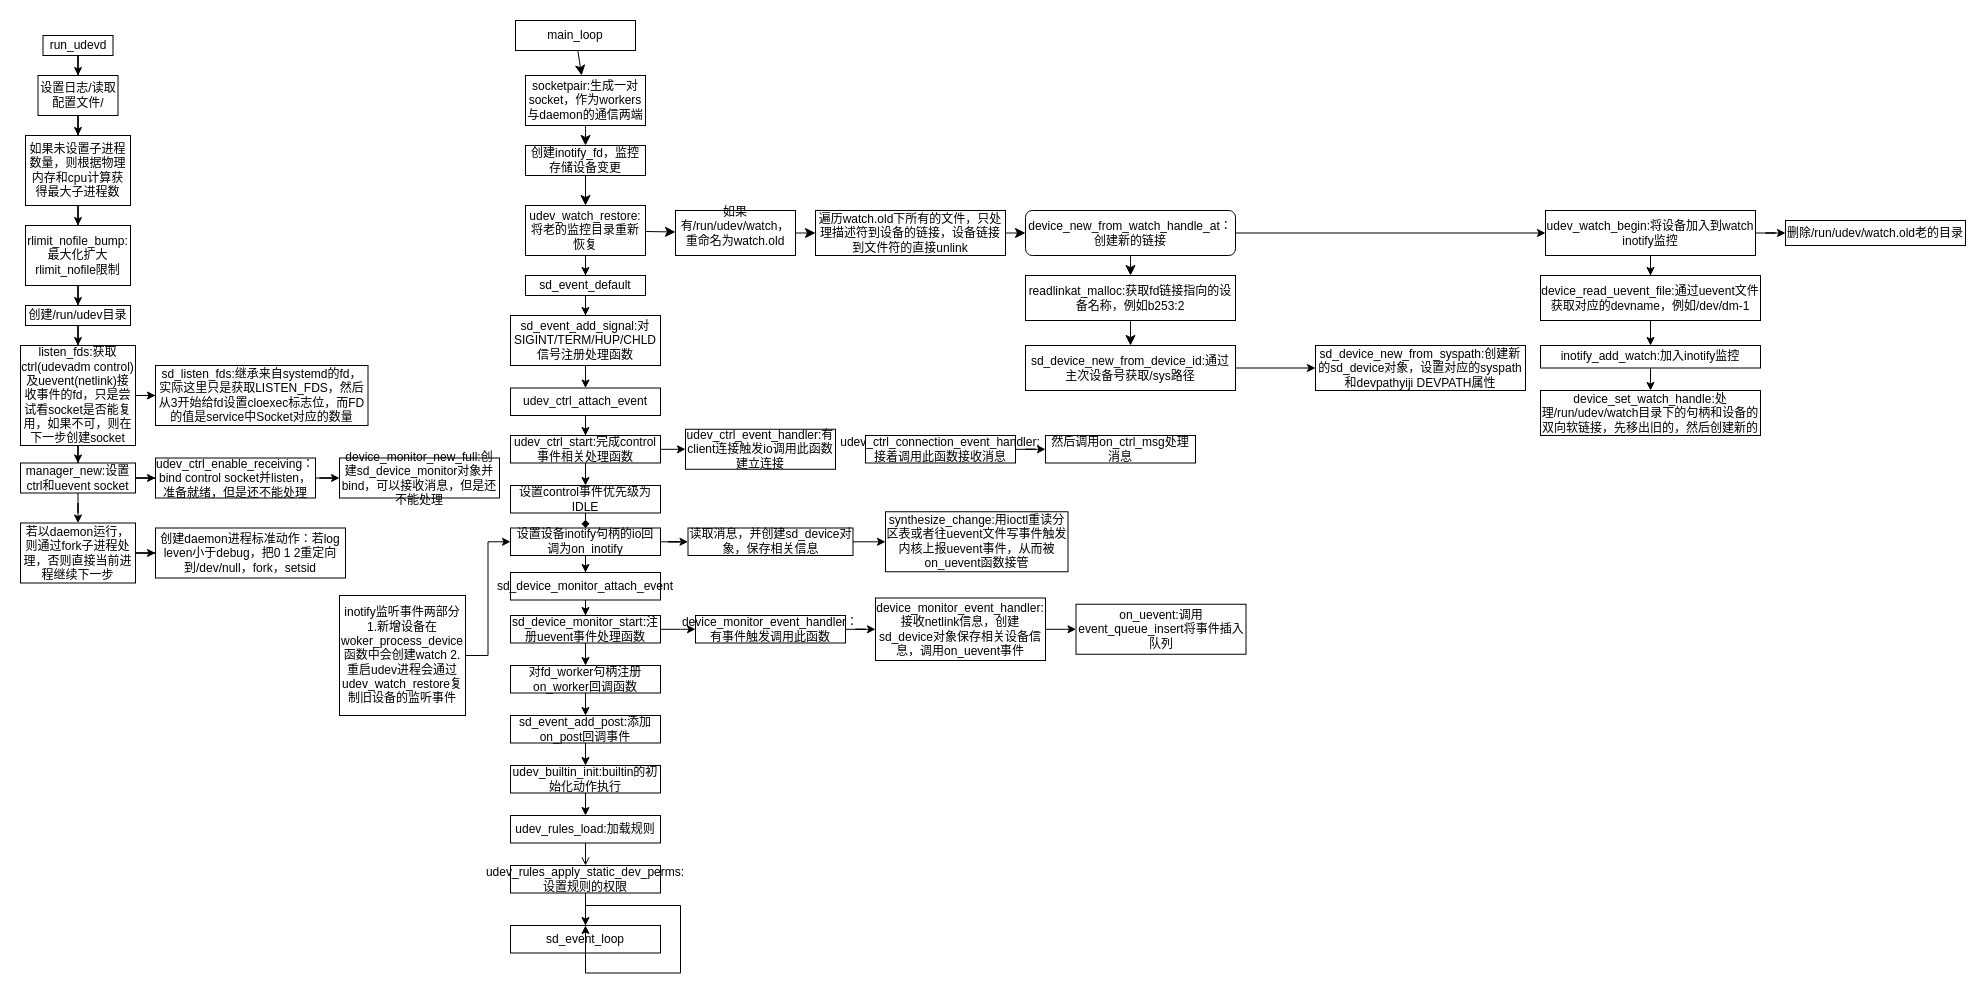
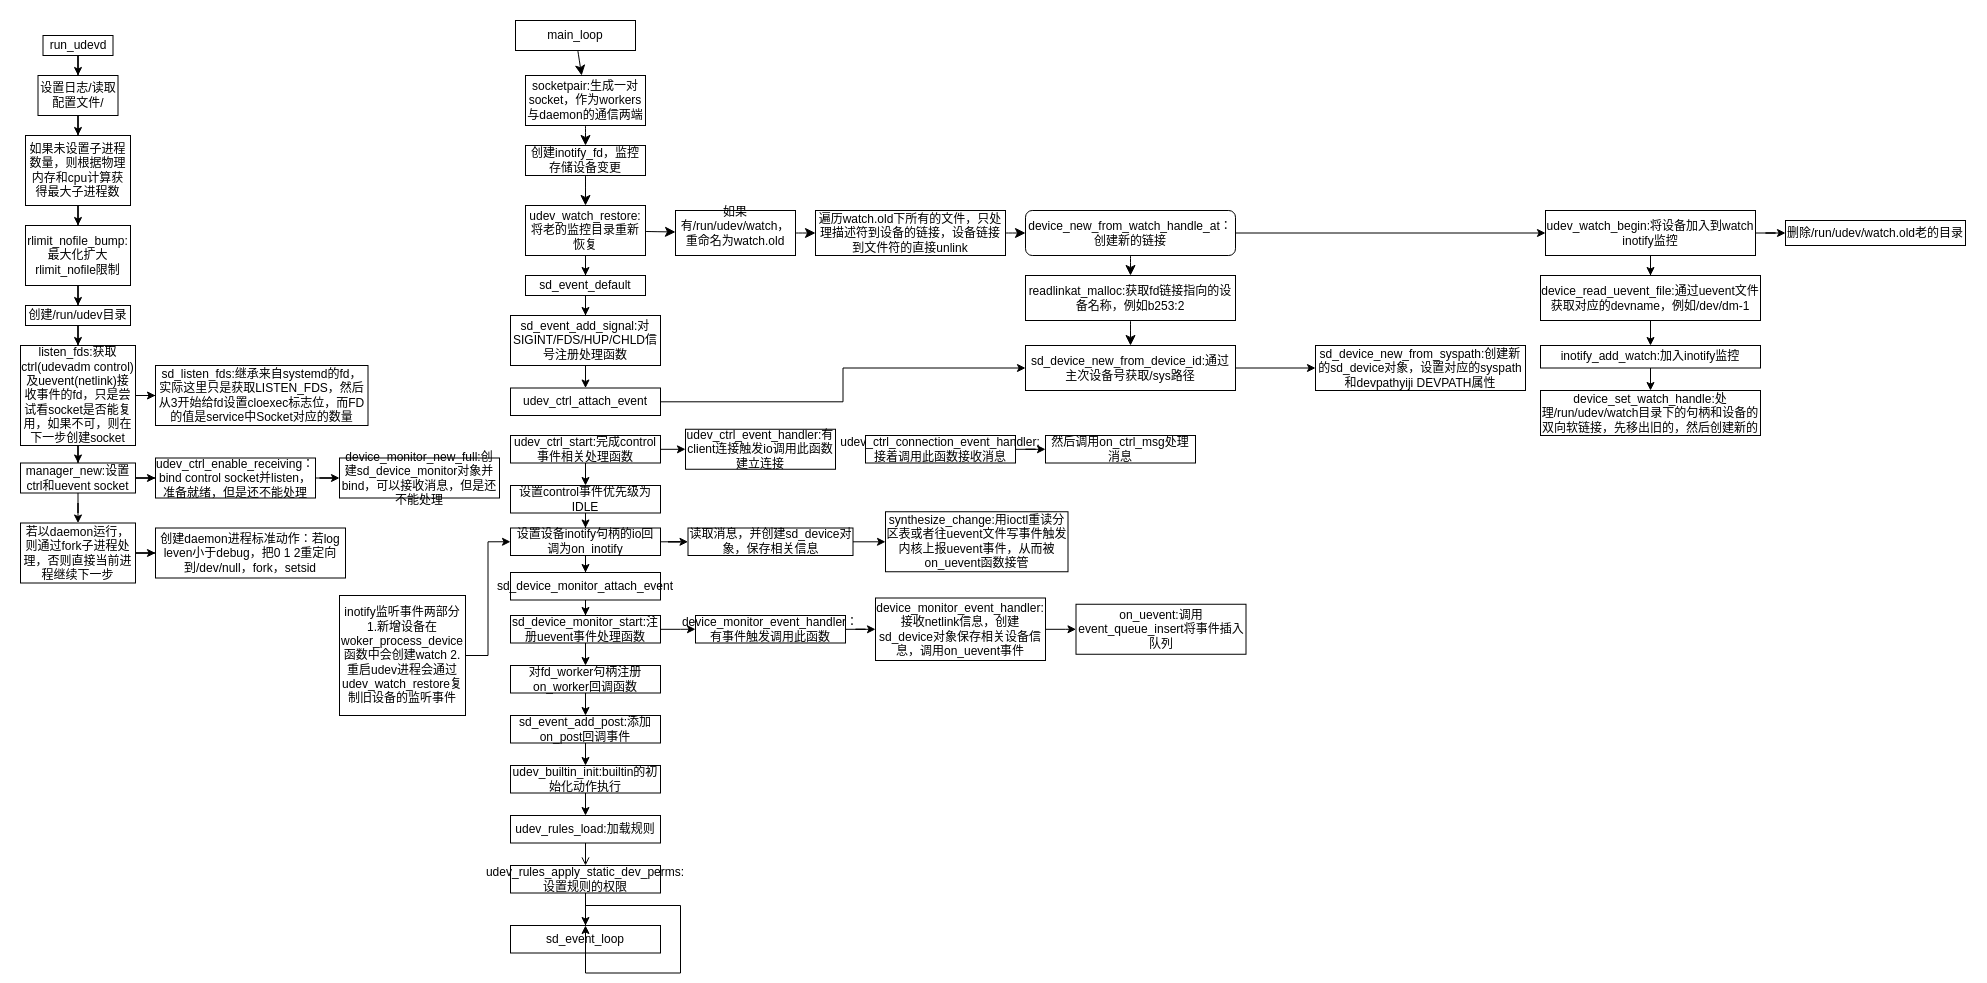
node "sd_event_add_signal:对SIGINT/TERM/HUP/CHLD信号注册处理函数": label "sd_event_add_signal:对SIGINT/TERM/HUP/CHLD信号注册处理函数" -> "sd_event_add_signal:对SIGINT/FDS/HUP/CHLD信号注册处理函数"
edge "udev_ctrl_attach_event" -> "udev_ctrl_start:完成control事件相关处理函数": now "udev_ctrl_attach_event" -> "sd_device_new_from_device_id:通过主次设备号获取/sys路径"
edge "设置control事件优先级为IDLE" -> "设置设备inotify句柄的io回调为on_inotify": arrowhead diamond -> classic
